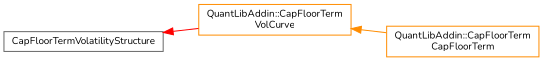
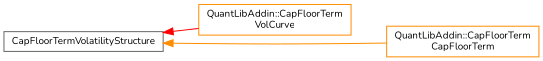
edge "QuantLibAddin::CapFloorTerm CapFloorTerm" -> "QuantLibAddin::CapFloorTerm VolCurve": now "QuantLibAddin::CapFloorTerm CapFloorTerm" -> "CapFloorTermVolatilityStructure"
